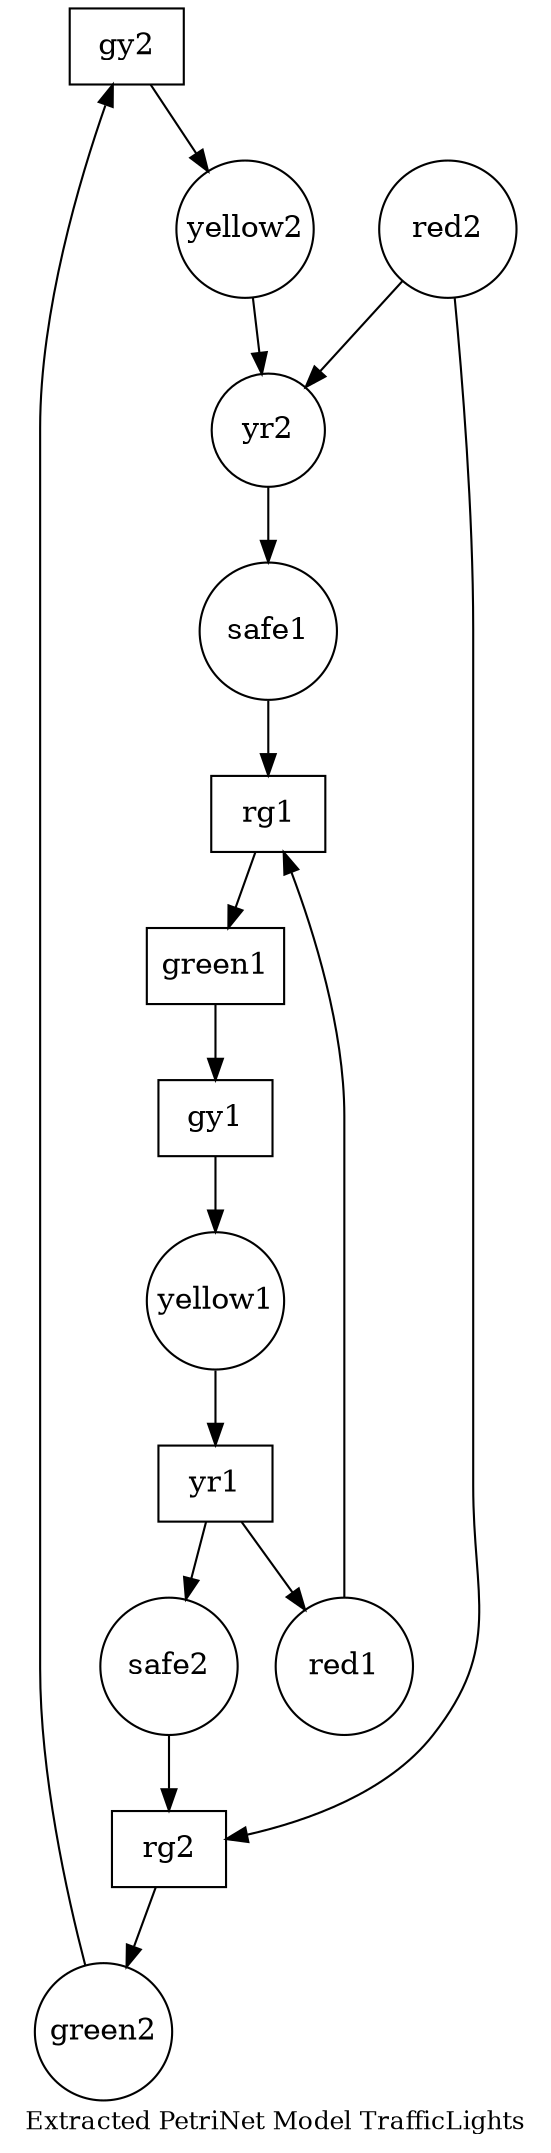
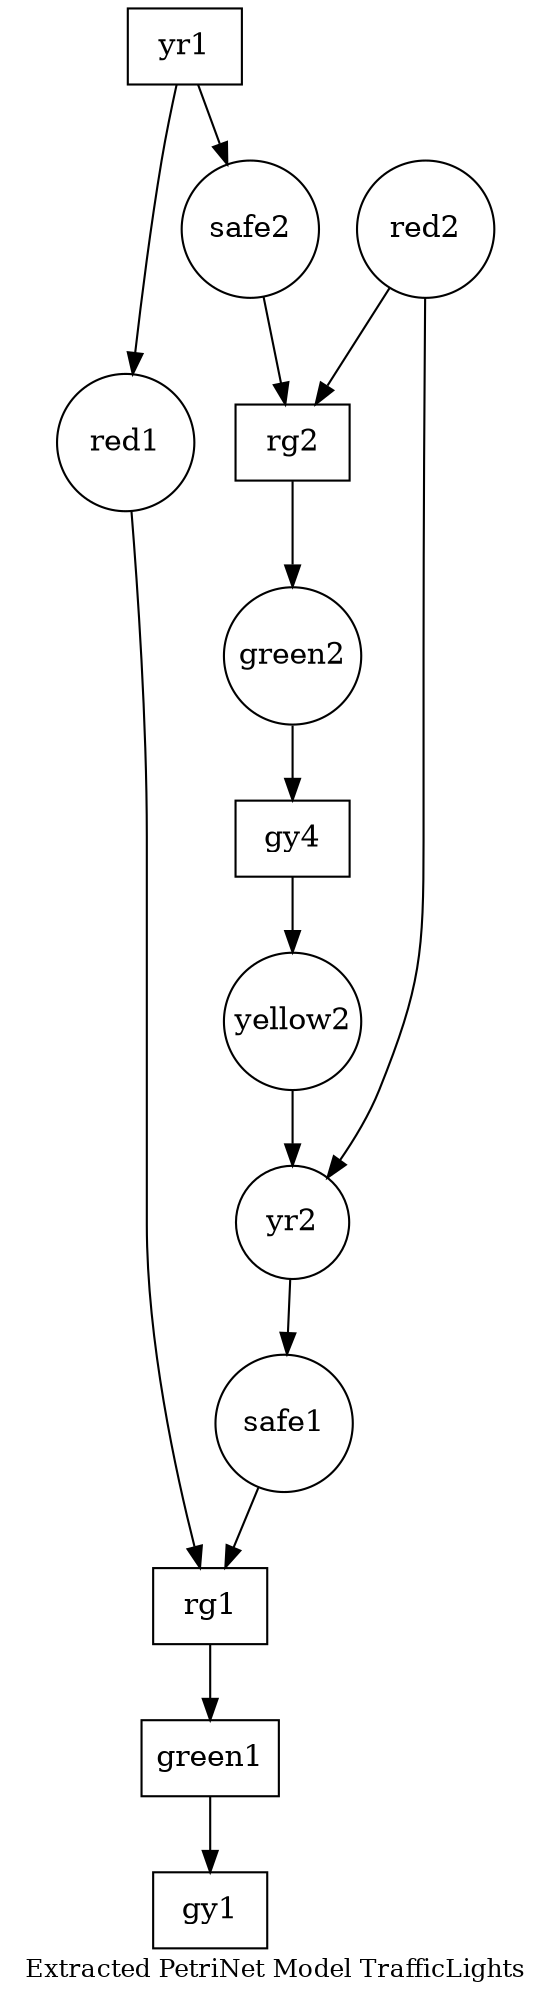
node "gy2": label "gy2" -> "gy4"
node "yellow1": removed
